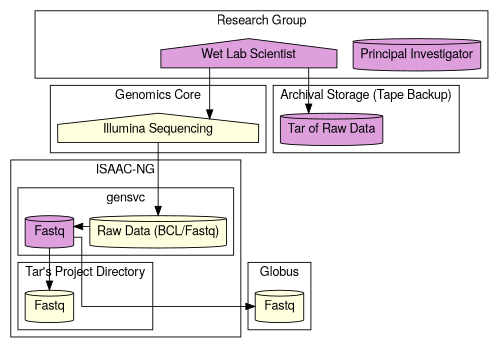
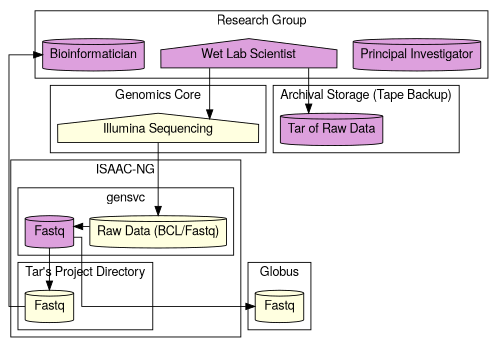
node "Bioinformatician": added
